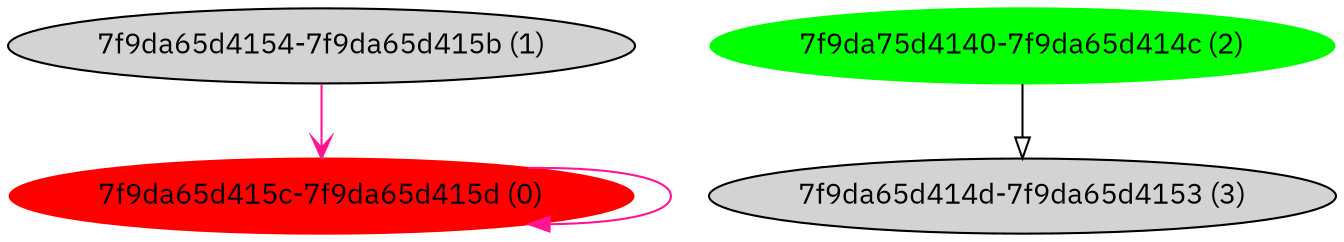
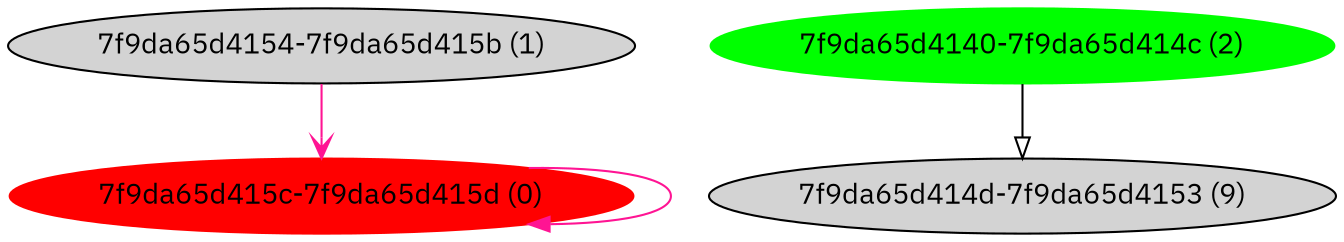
node "7f9da75d4140-7f9da65d414c (2)": label "7f9da75d4140-7f9da65d414c (2)" -> "7f9da65d4140-7f9da65d414c (2)"
node "7f9da65d414d-7f9da65d4153 (3)": label "7f9da65d414d-7f9da65d4153 (3)" -> "7f9da65d414d-7f9da65d4153 (9)"
